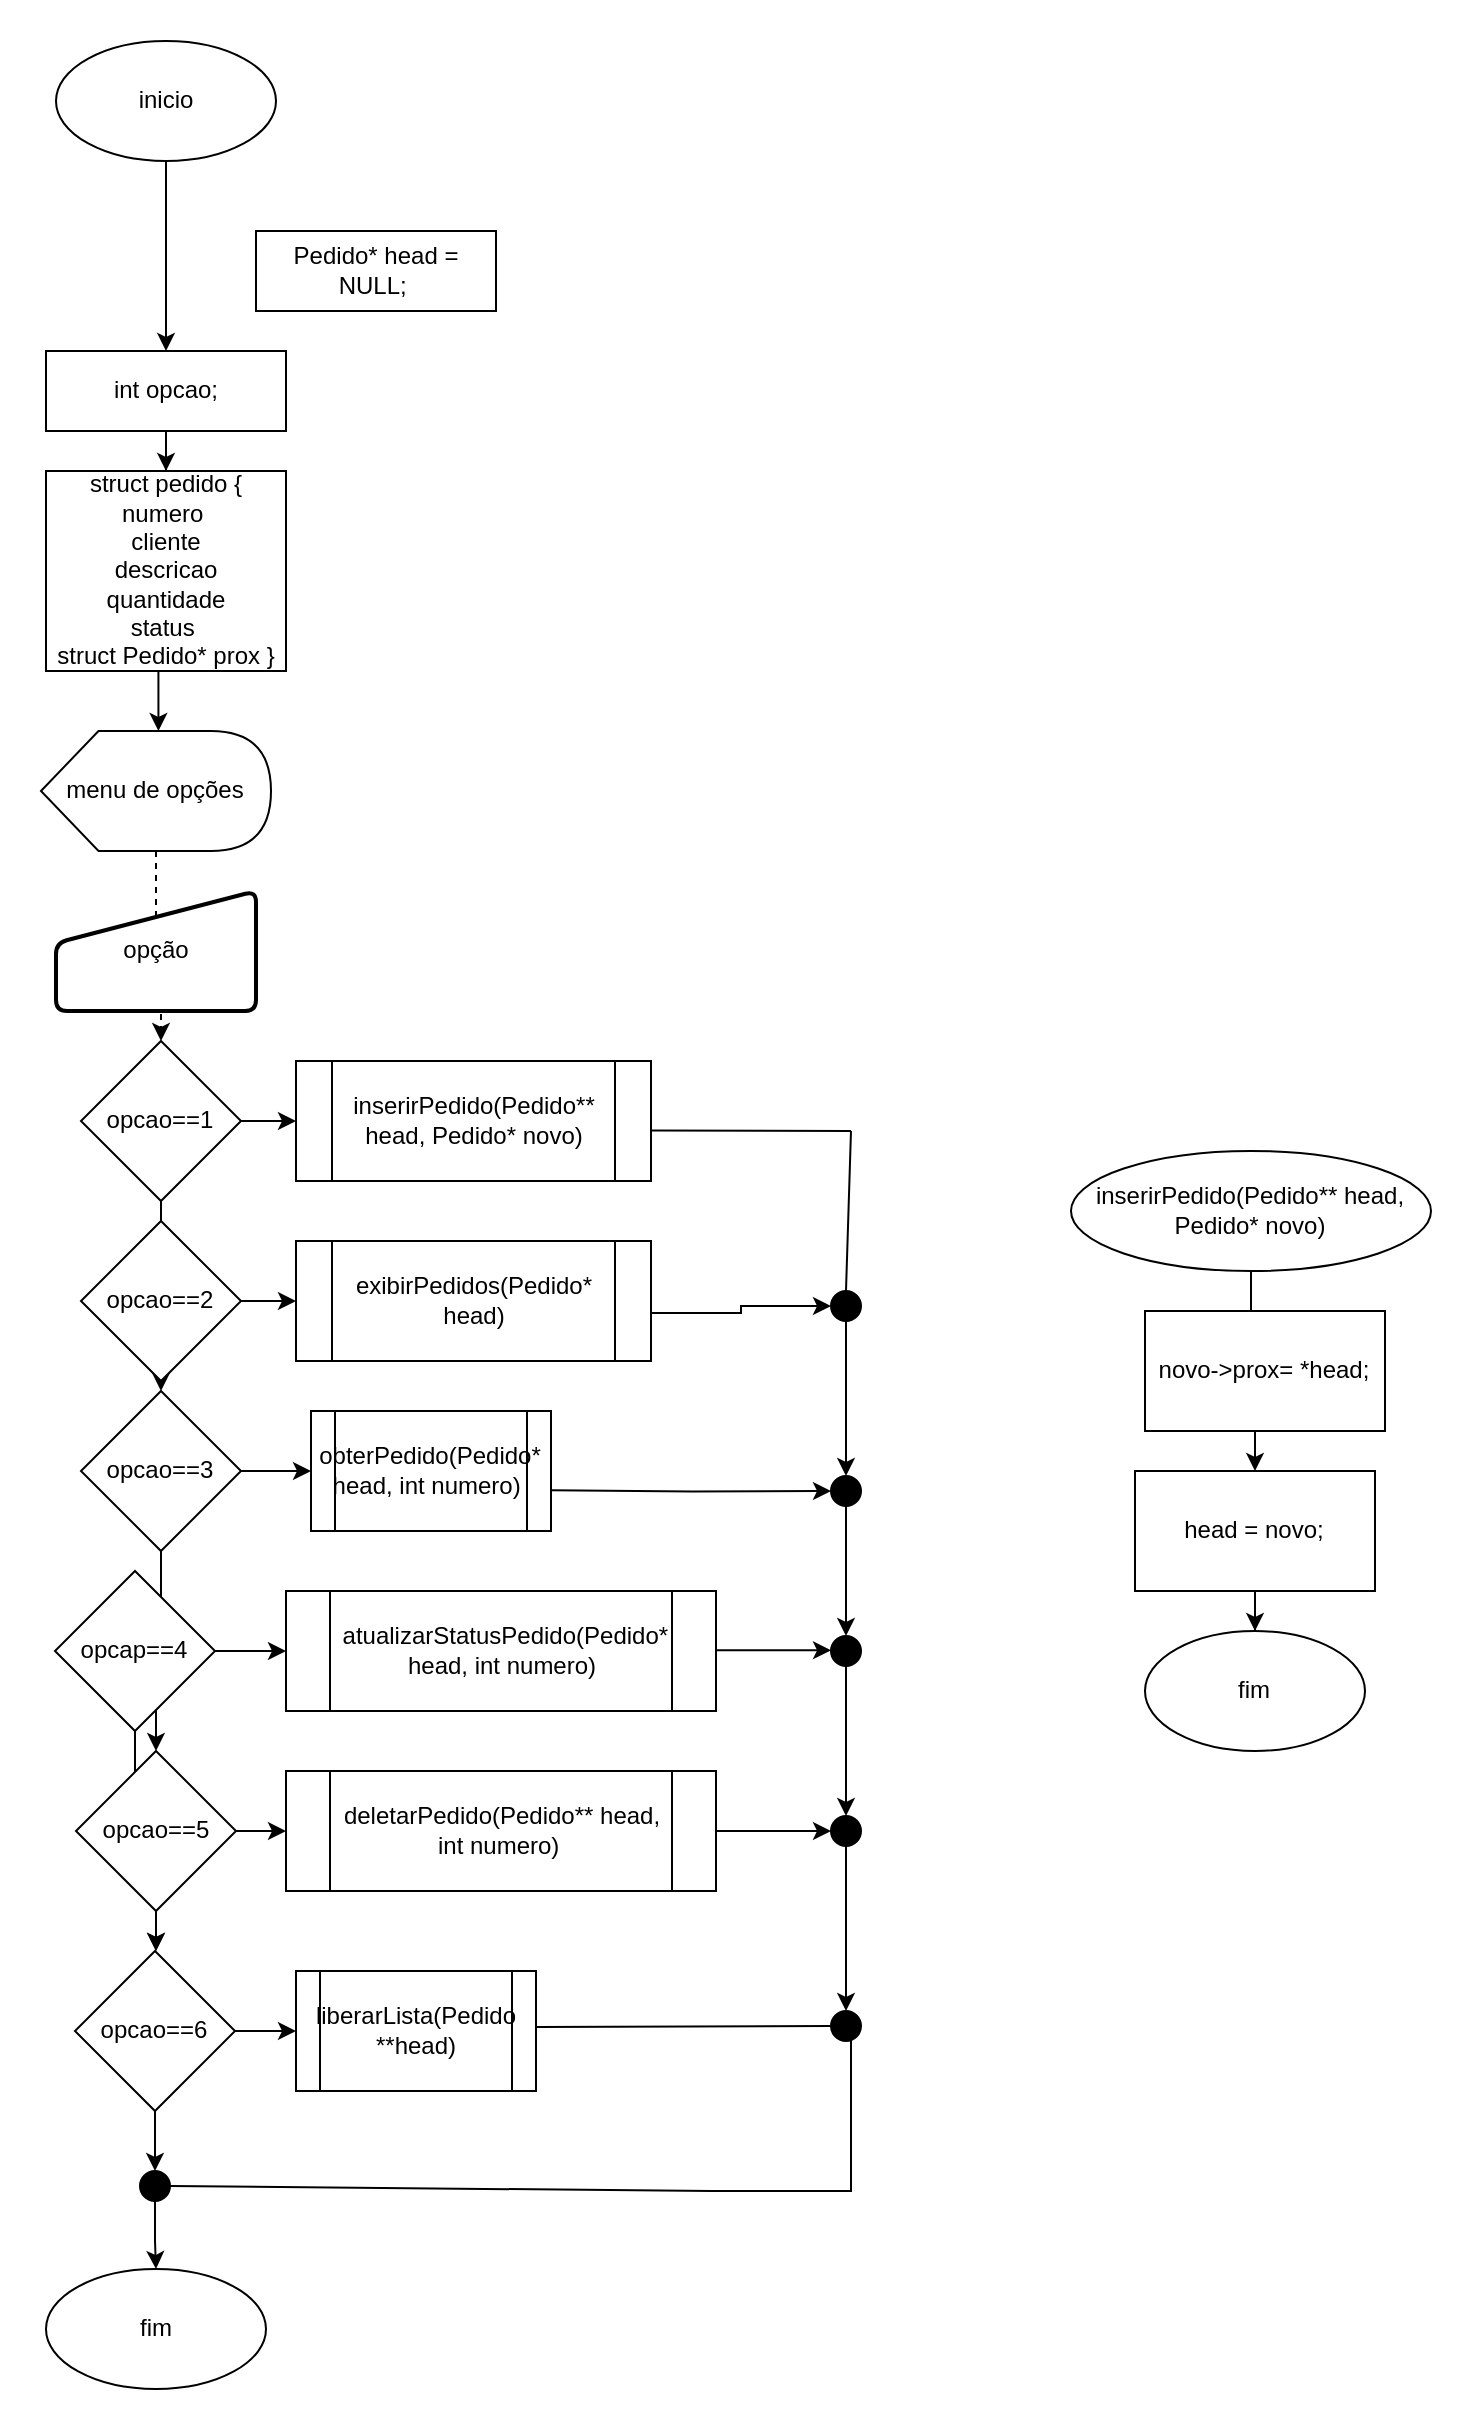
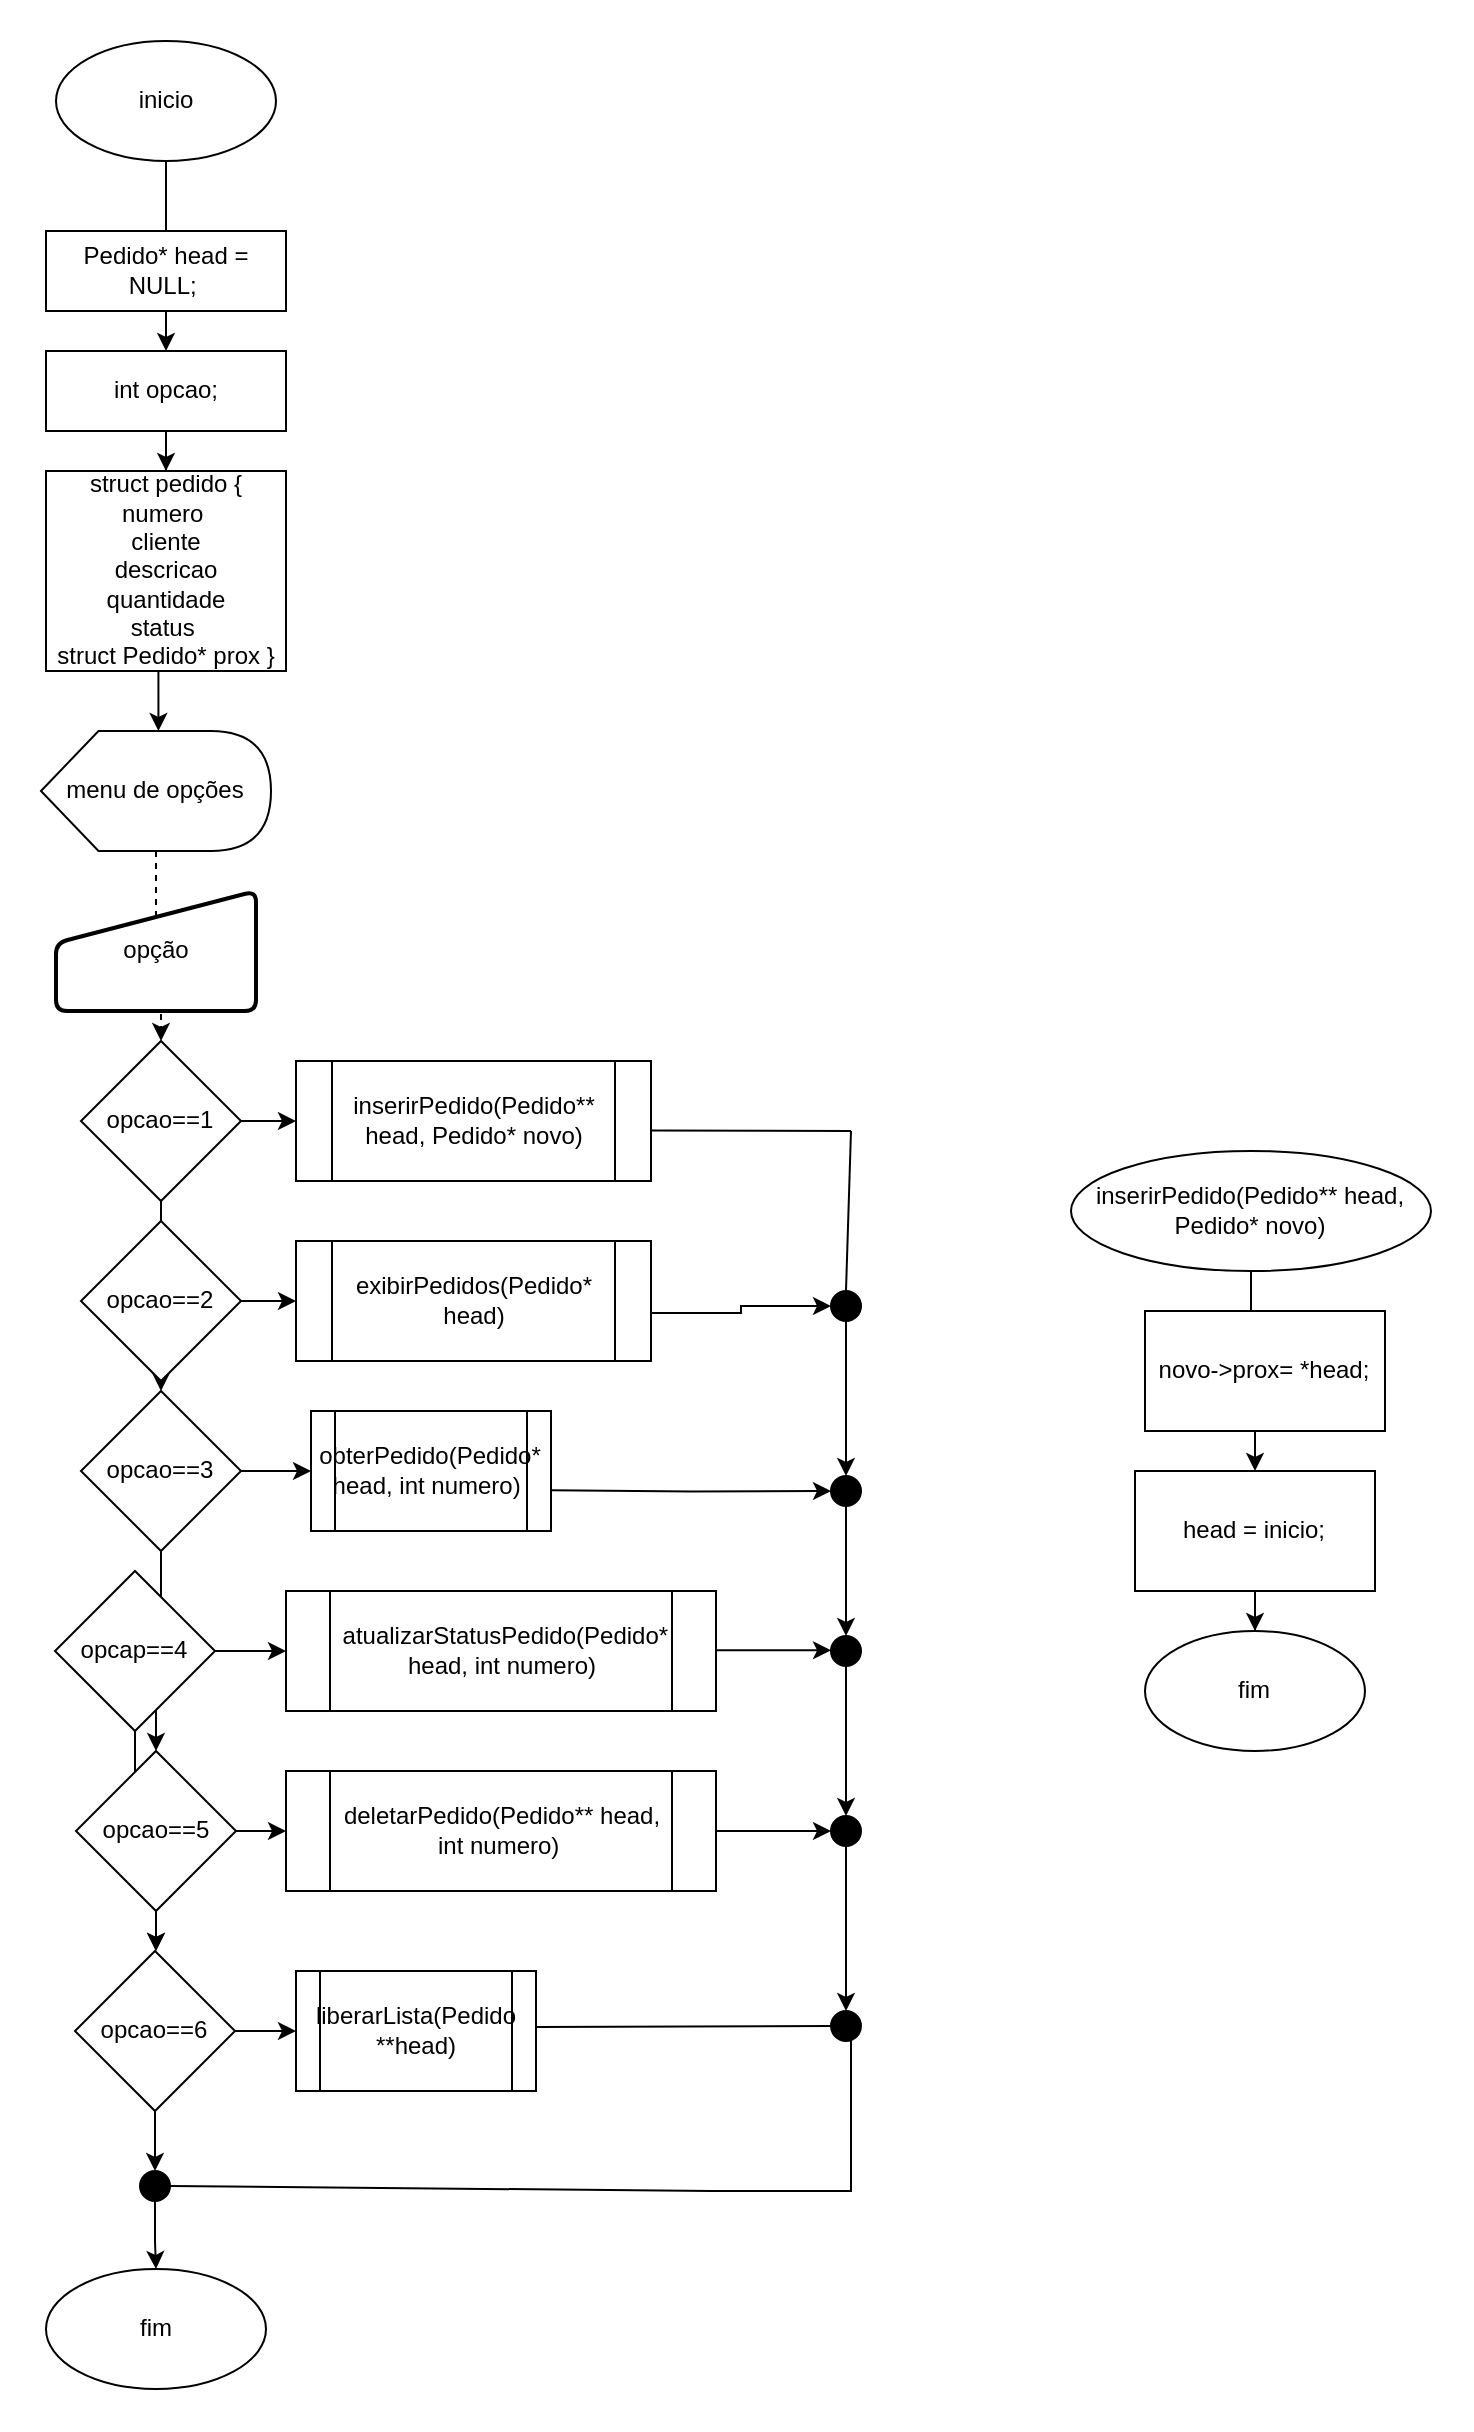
node "Pedido* head = NULL;": moved (376, 271) -> (166, 271)
node "head = novo;": label "head = novo;" -> "head = inicio;"
